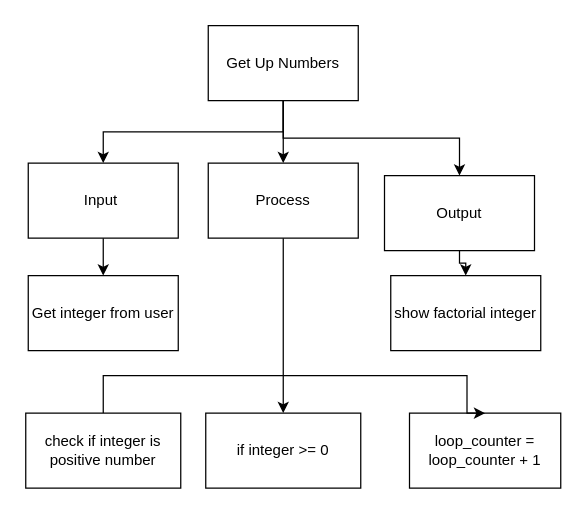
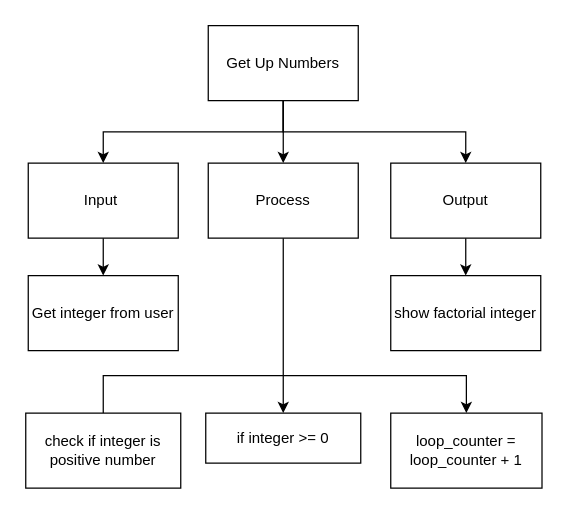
node "Output": moved (459, 213) -> (466, 201)
node "if integer >= 0": size 155x75 -> 155x50
node "loop_counter = loop_counter + 1": moved (485, 451) -> (466, 451)
